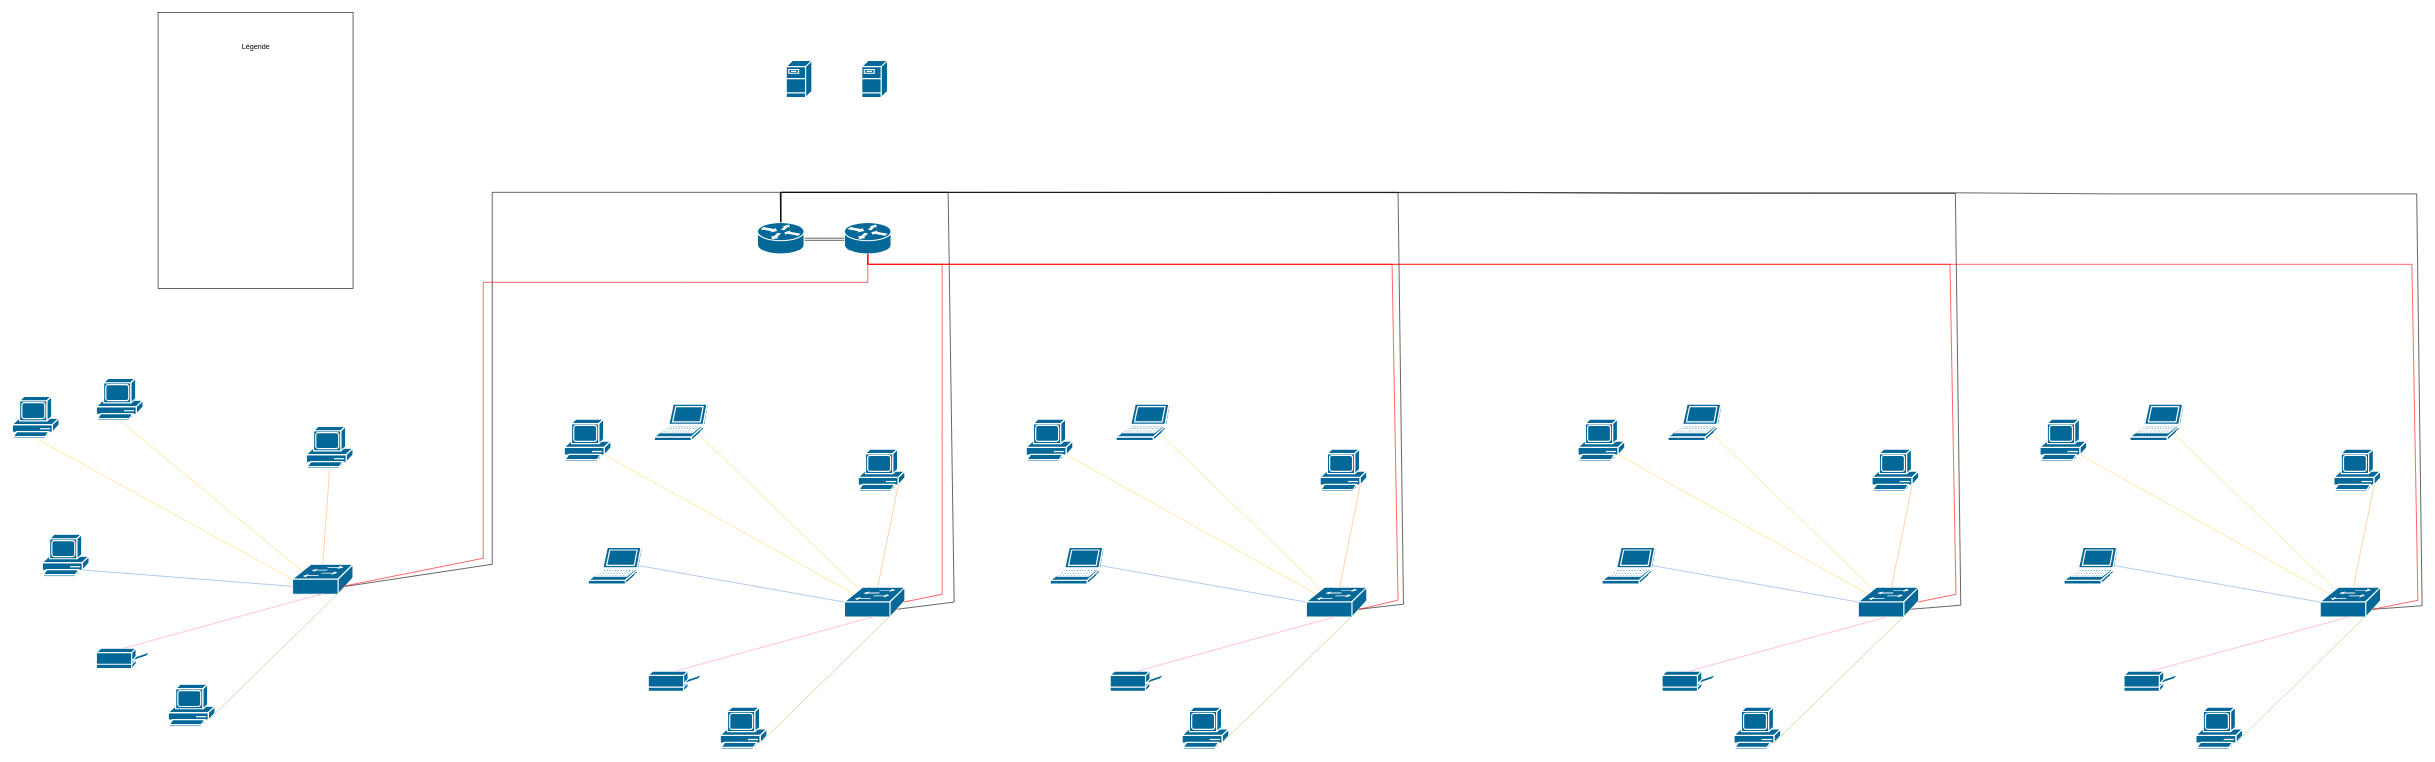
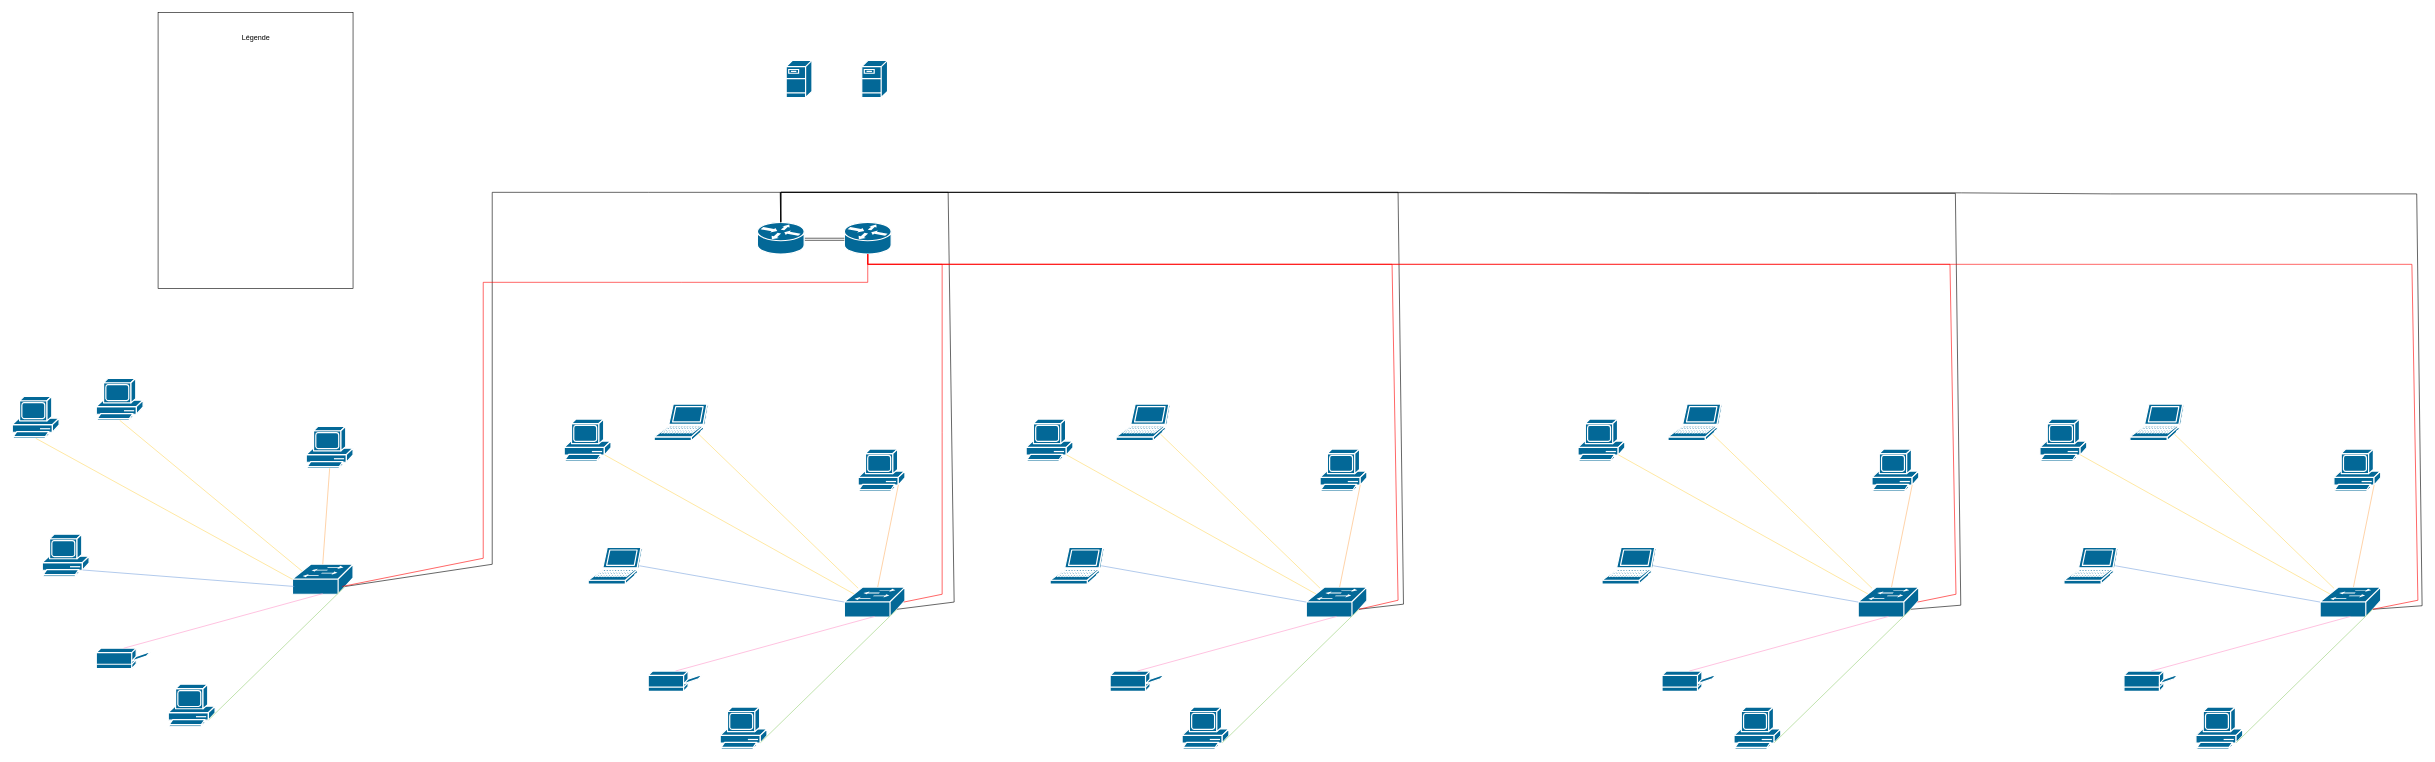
node "Légende": moved (256, 51) -> (256, 42)
